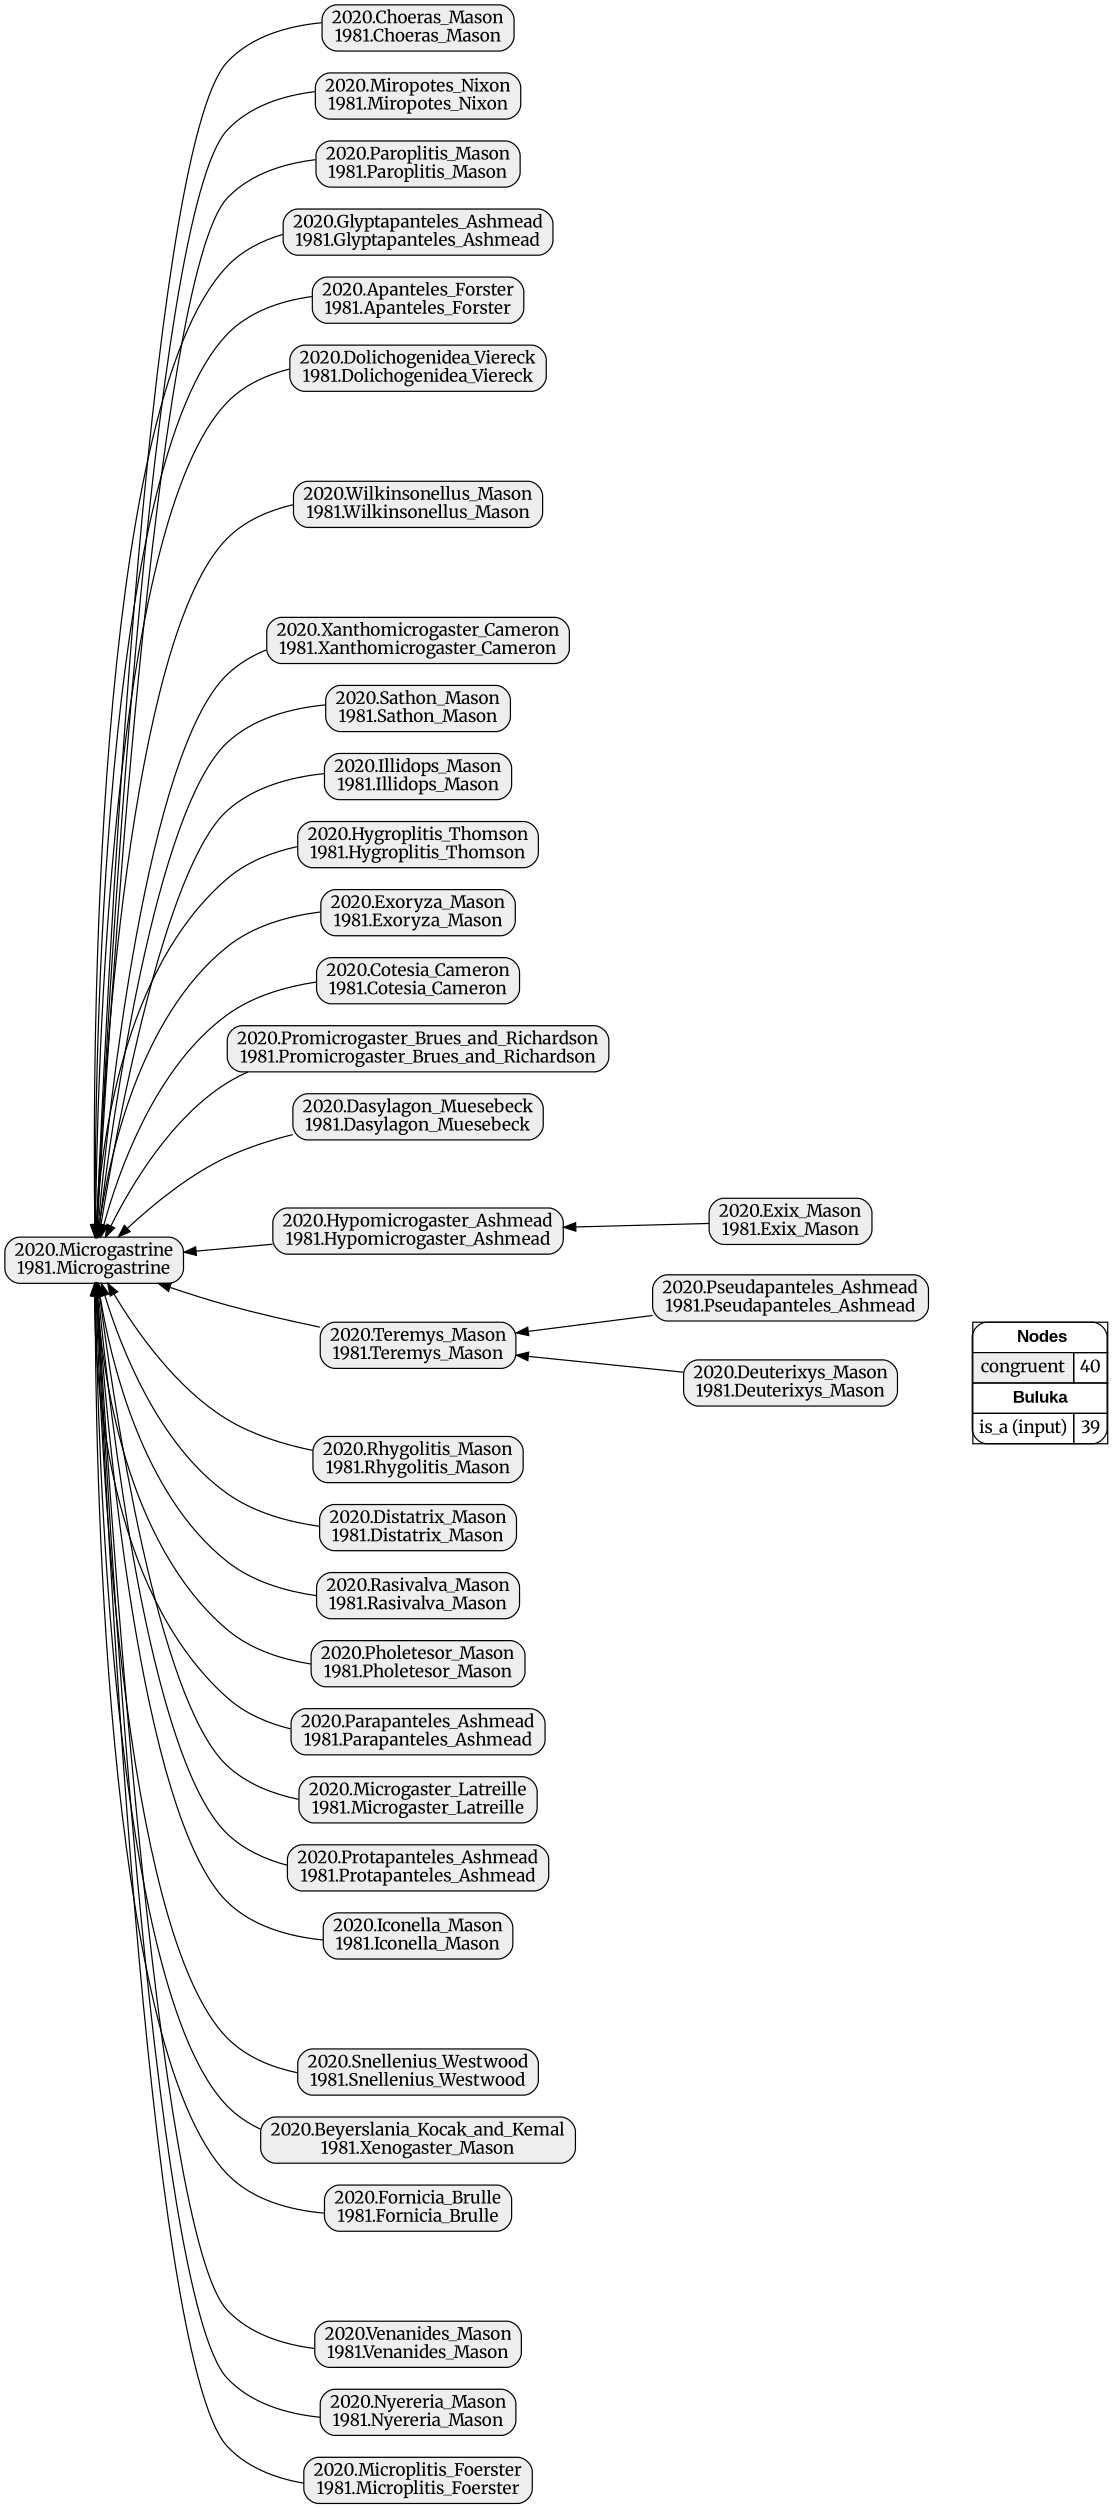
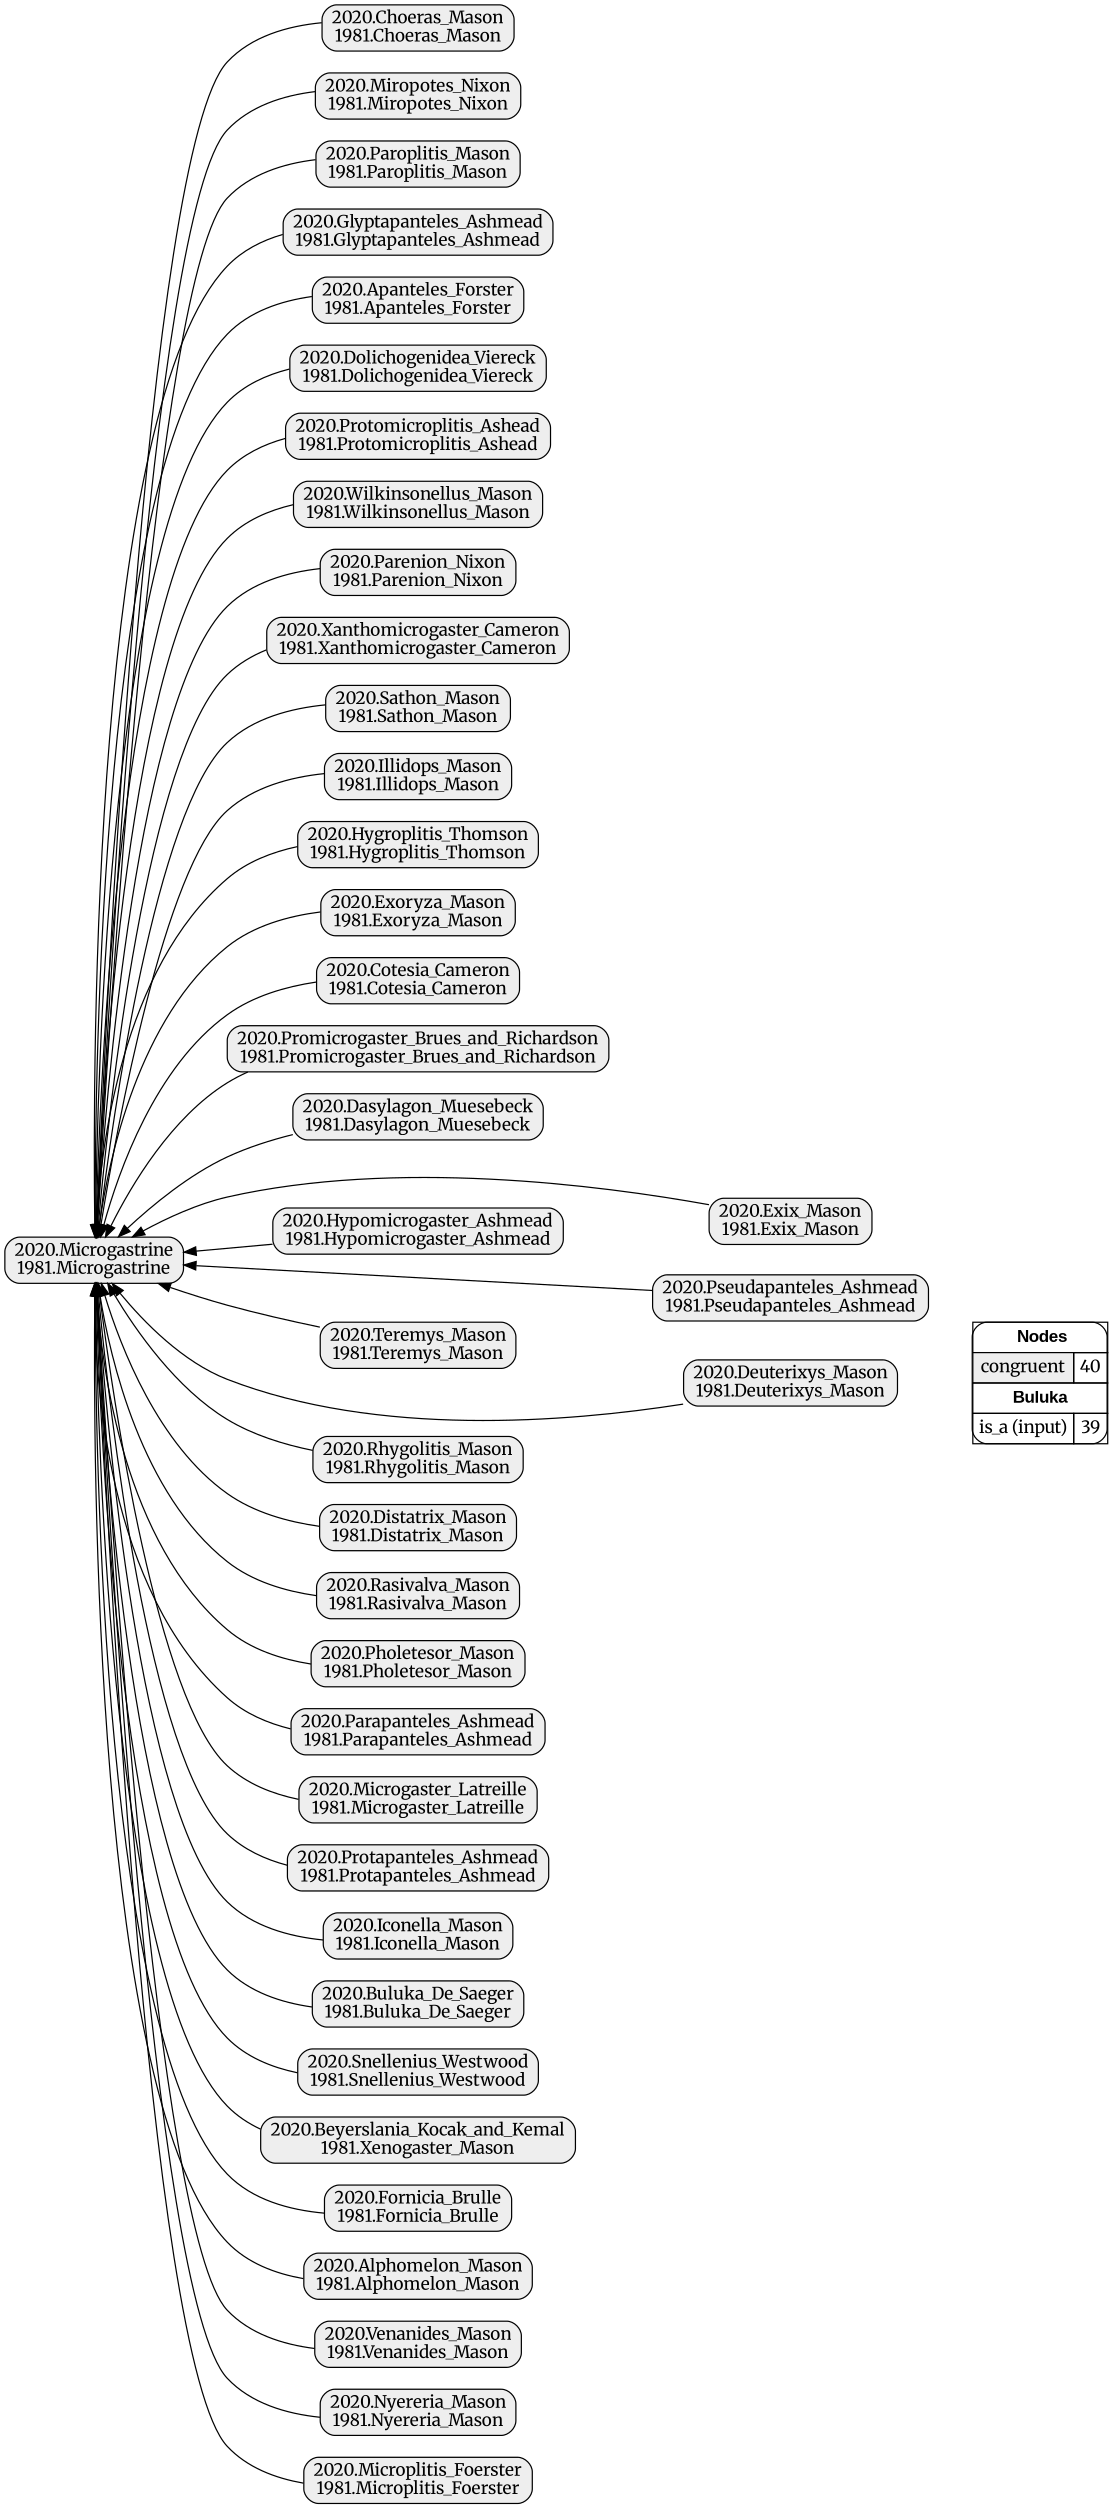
node "2020.Protomicroplitis_Ashead 1981.Protomicroplitis_Ashead": added
node "2020.Parenion_Nixon 1981.Parenion_Nixon": added
edge "2020.Exix_Mason 1981.Exix_Mason" -> "2020.Hypomicrogaster_Ashmead 1981.Hypomicrogaster_Ashmead": now "2020.Exix_Mason 1981.Exix_Mason" -> "2020.Microgastrine 1981.Microgastrine"
edge "2020.Pseudapanteles_Ashmead 1981.Pseudapanteles_Ashmead" -> "2020.Teremys_Mason 1981.Teremys_Mason": now "2020.Pseudapanteles_Ashmead 1981.Pseudapanteles_Ashmead" -> "2020.Microgastrine 1981.Microgastrine"
edge "2020.Deuterixys_Mason 1981.Deuterixys_Mason" -> "2020.Teremys_Mason 1981.Teremys_Mason": now "2020.Deuterixys_Mason 1981.Deuterixys_Mason" -> "2020.Microgastrine 1981.Microgastrine"
node "2020.Buluka_De_Saeger 1981.Buluka_De_Saeger": added
node "2020.Alphomelon_Mason 1981.Alphomelon_Mason": added
